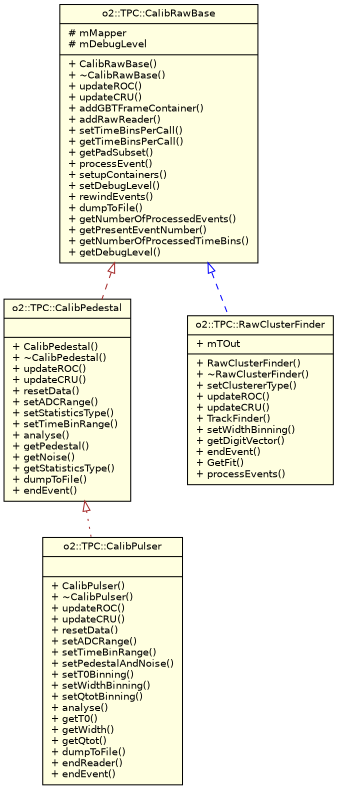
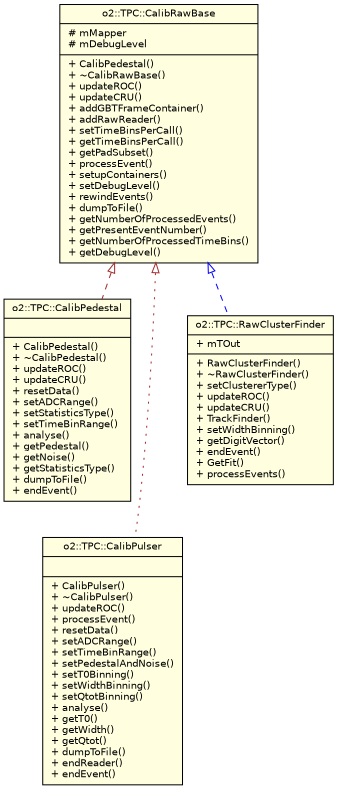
node "o2::TPC::CalibRawBase": text "+ CalibRawBase()" -> "+ CalibPedestal()"
edge "o2::TPC::CalibPulser" -> "o2::TPC::CalibPedestal": now "o2::TPC::CalibPulser" -> "o2::TPC::CalibRawBase"
node "o2::TPC::CalibPulser": text "+ updateCRU()" -> "+ processEvent()"
